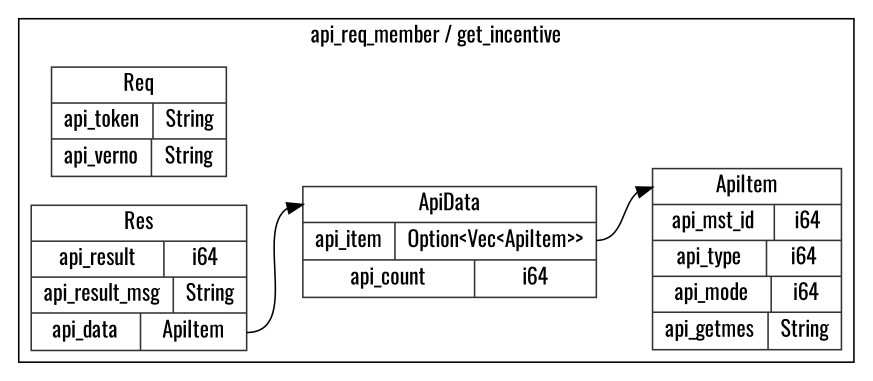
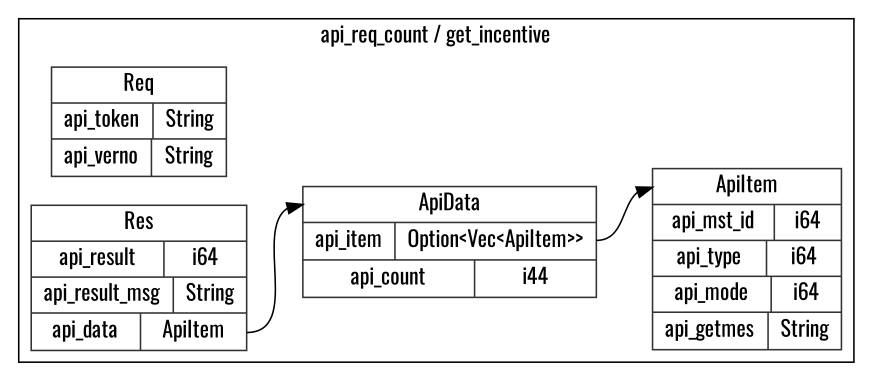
cluster "api_req_member / get_incentive": label "api_req_member / get_incentive" -> "api_req_count / get_incentive"
node "ApiData": text "i64" -> "i44"
